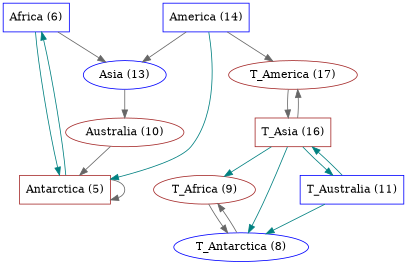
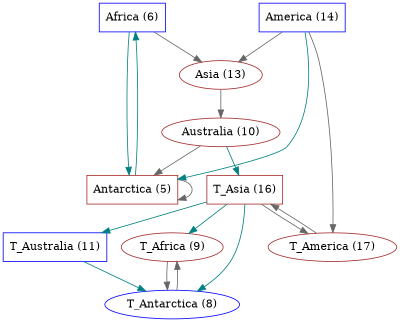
node "Asia (13)": color blue -> brown
edge "T_Australia (11)" -> "T_Asia (16)": now "Australia (10)" -> "T_Asia (16)"
